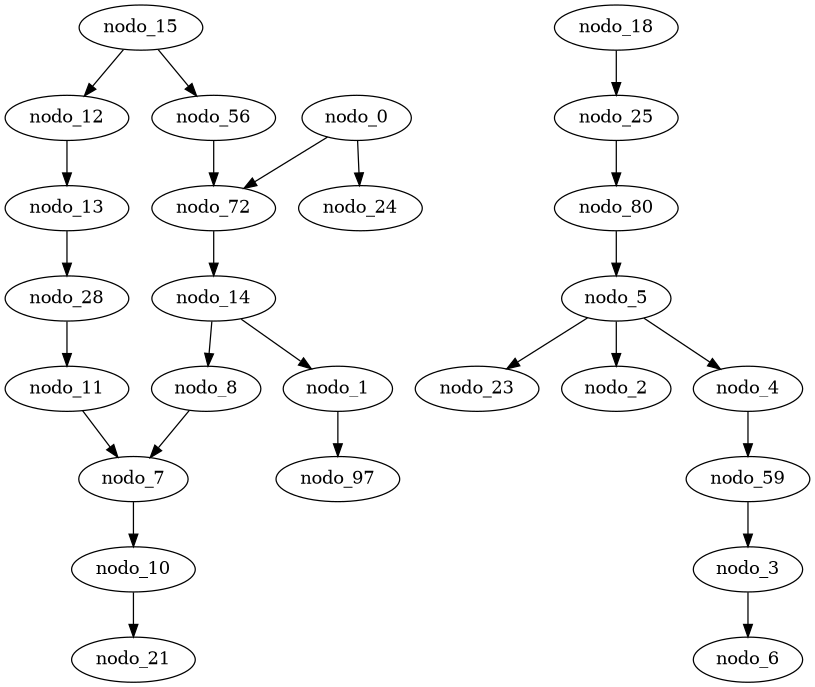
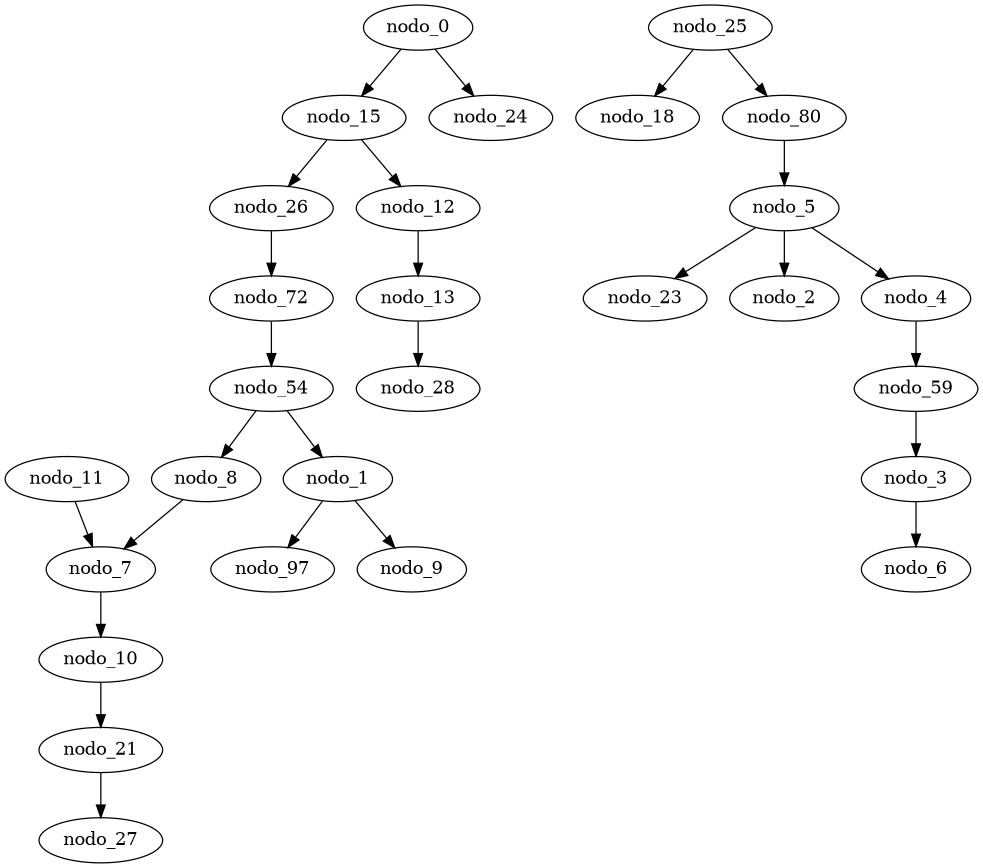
edge "nodo_18" -> "nodo_25": reversed
node "nodo_56": label "nodo_56" -> "nodo_26"
edge "nodo_0" -> "nodo_72": now "nodo_0" -> "nodo_15"
node "nodo_14": label "nodo_14" -> "nodo_54"
edge "nodo_28" -> "nodo_11": removed
node "nodo_9": added
node "nodo_27": added
